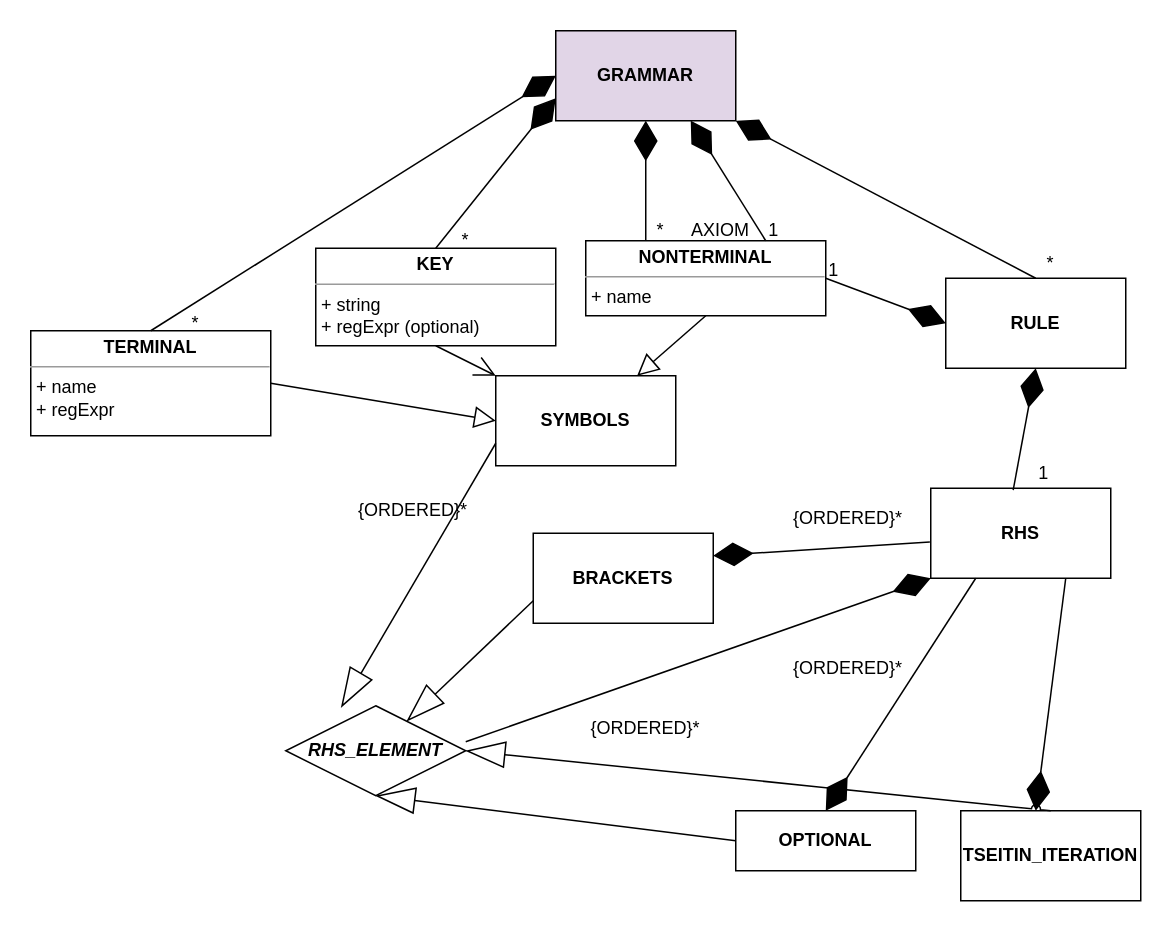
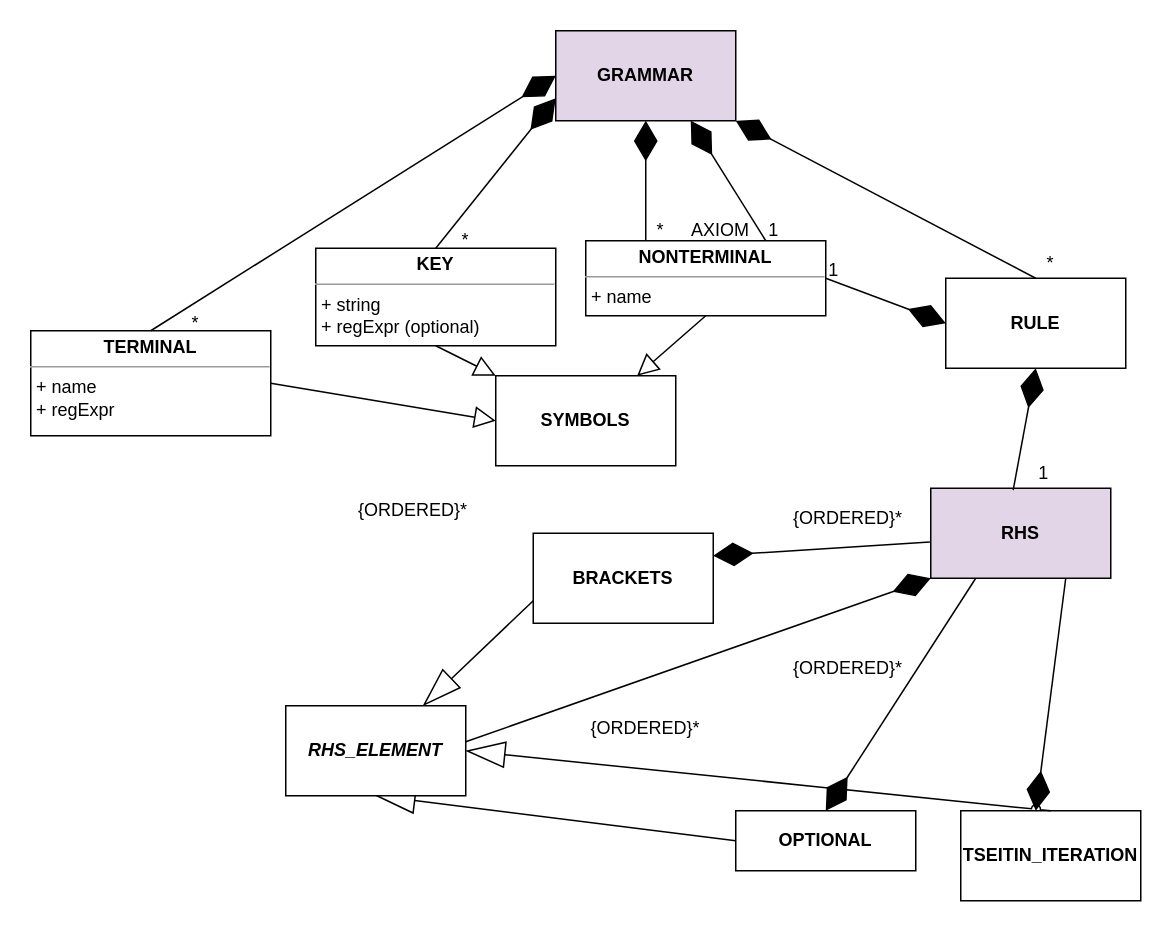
edge "KEY + string + regExpr (optional)" -> "SYMBOLS": arrowhead open -> block
node "RHS": fillcolor #ffffff -> #e1d5e7
edge "SYMBOLS" -> "RHS_ELEMENT": removed
node "RHS_ELEMENT": shape diamond -> rectangle
